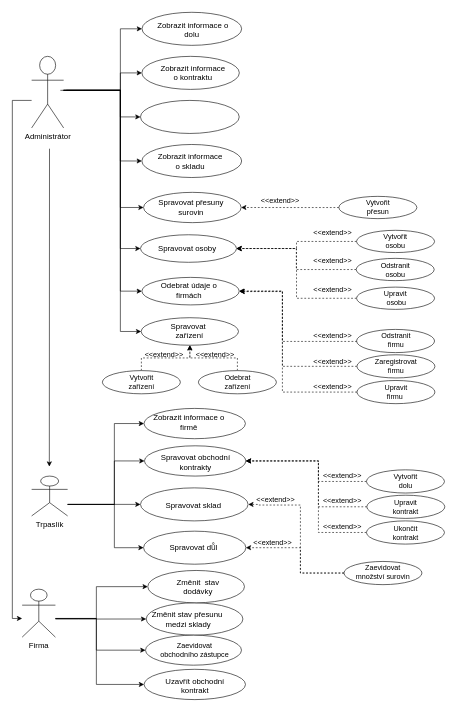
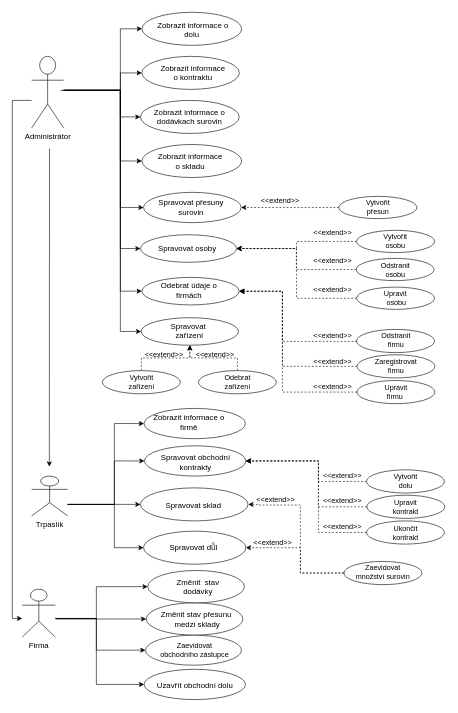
node "Zobrazit informace o dodávkach surovin": added
node "Změnit stav přesunu medzi sklady": moved (187, 619) -> (196, 619)
node "Uzavřít obchodní kontrakt": label "Uzavřít obchodní kontrakt" -> "Uzavřít obchodní dolu"
